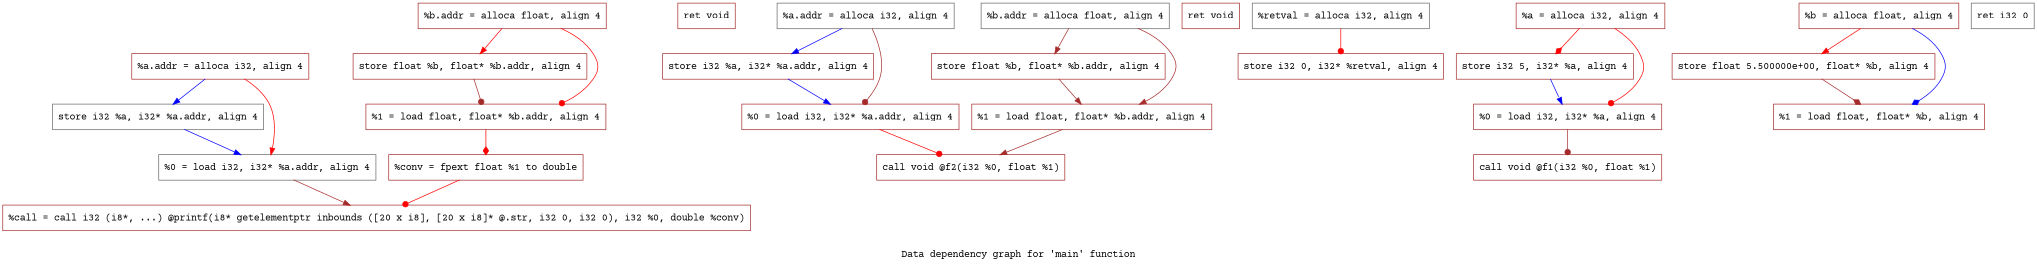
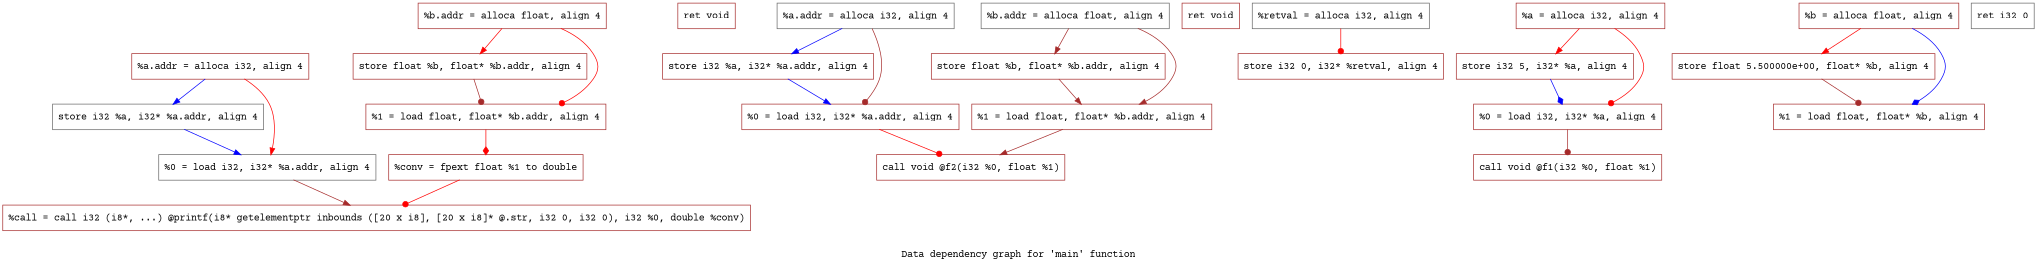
edge "%a = alloca i32, align 4" -> "store i32 5, i32* %a, align 4": arrowhead diamond -> normal
edge "store i32 5, i32* %a, align 4" -> "%0 = load i32, i32* %a, align 4": arrowhead normal -> diamond
edge "store float 5.500000e+00, float* %b, align 4" -> "%1 = load float, float* %b, align 4": arrowhead diamond -> dot
